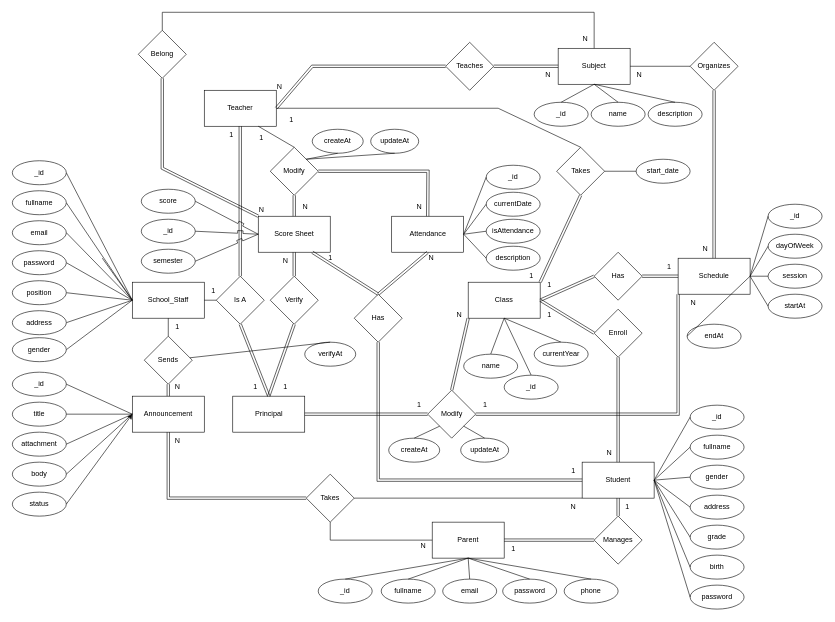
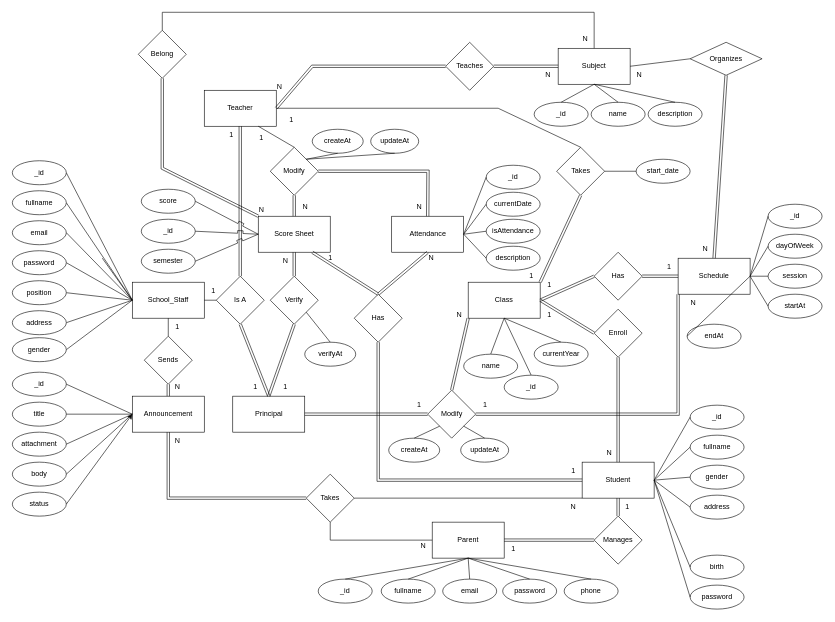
node "Organizes": size 48x48 -> 72x33
edge "verifyAt" -- "Sends": now "verifyAt" -- "Verify"
edge "Student" -- "grade": removed
node "grade": removed
